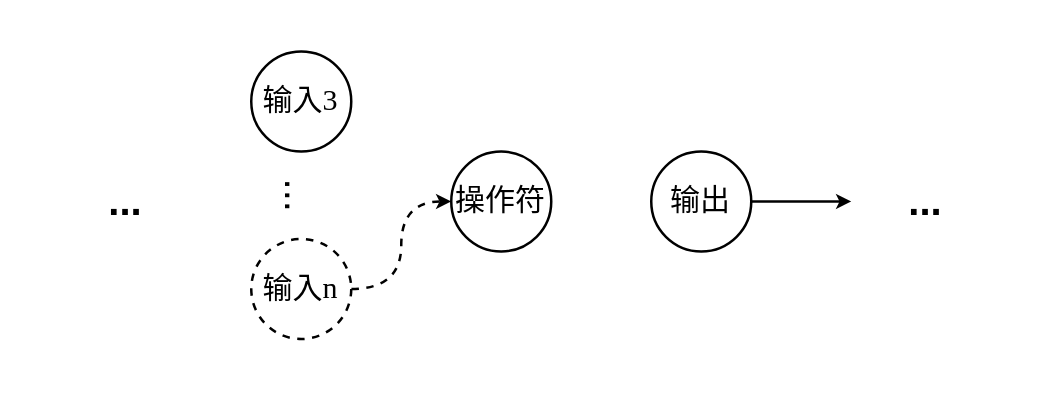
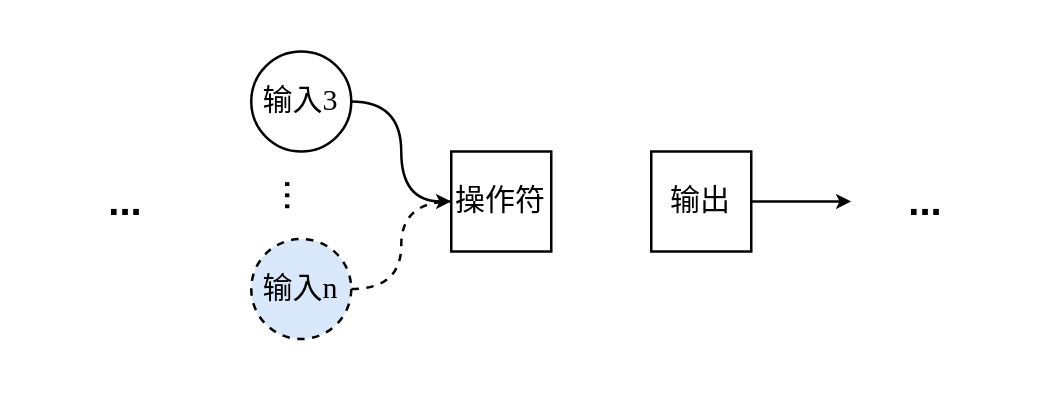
edge "输入3" -> "操作符": added
node "操作符": shape ellipse -> rectangle
node "输出": shape ellipse -> rectangle
edge "输入n" -> "操作符": arrowhead classic -> none
node "输入n": fillcolor #ffffff -> #dae8fc
